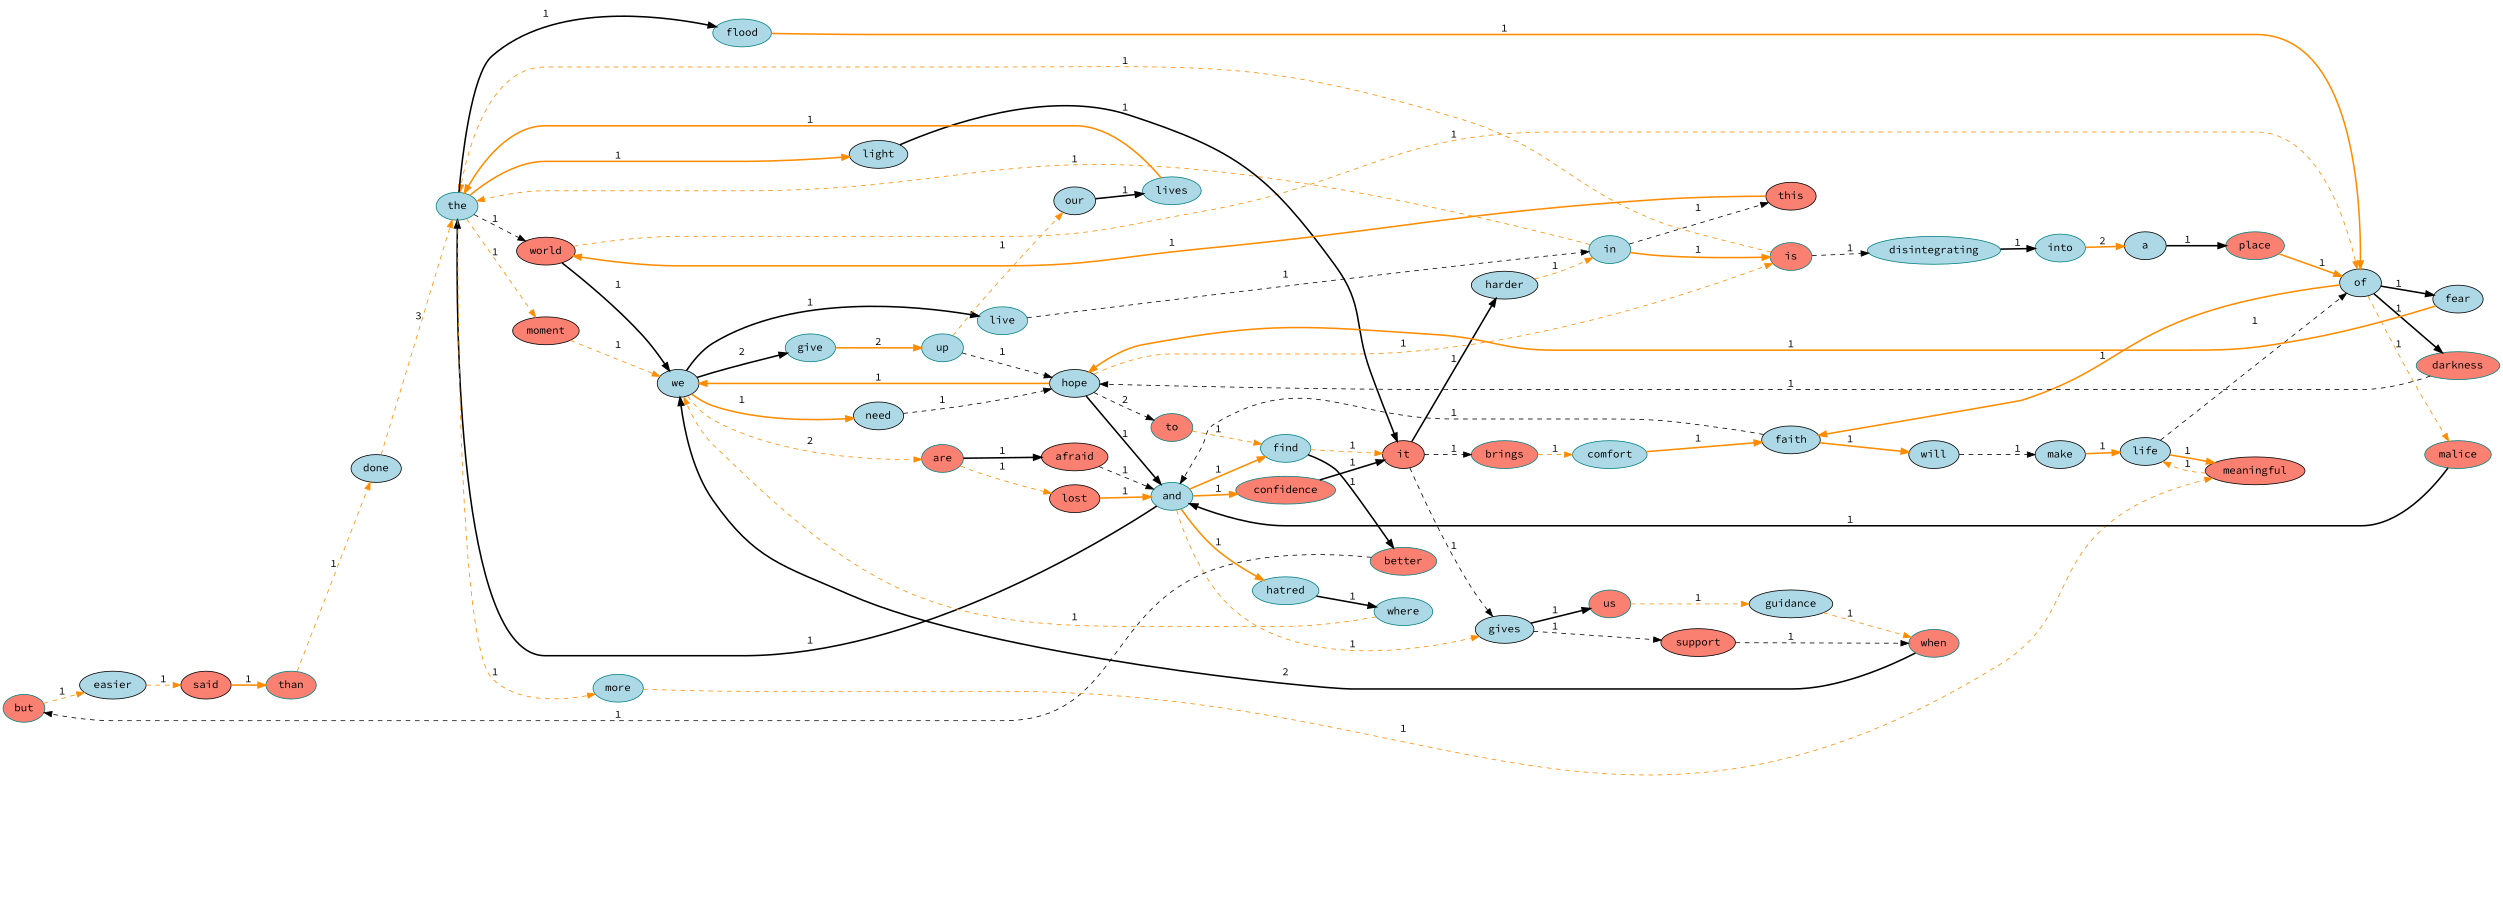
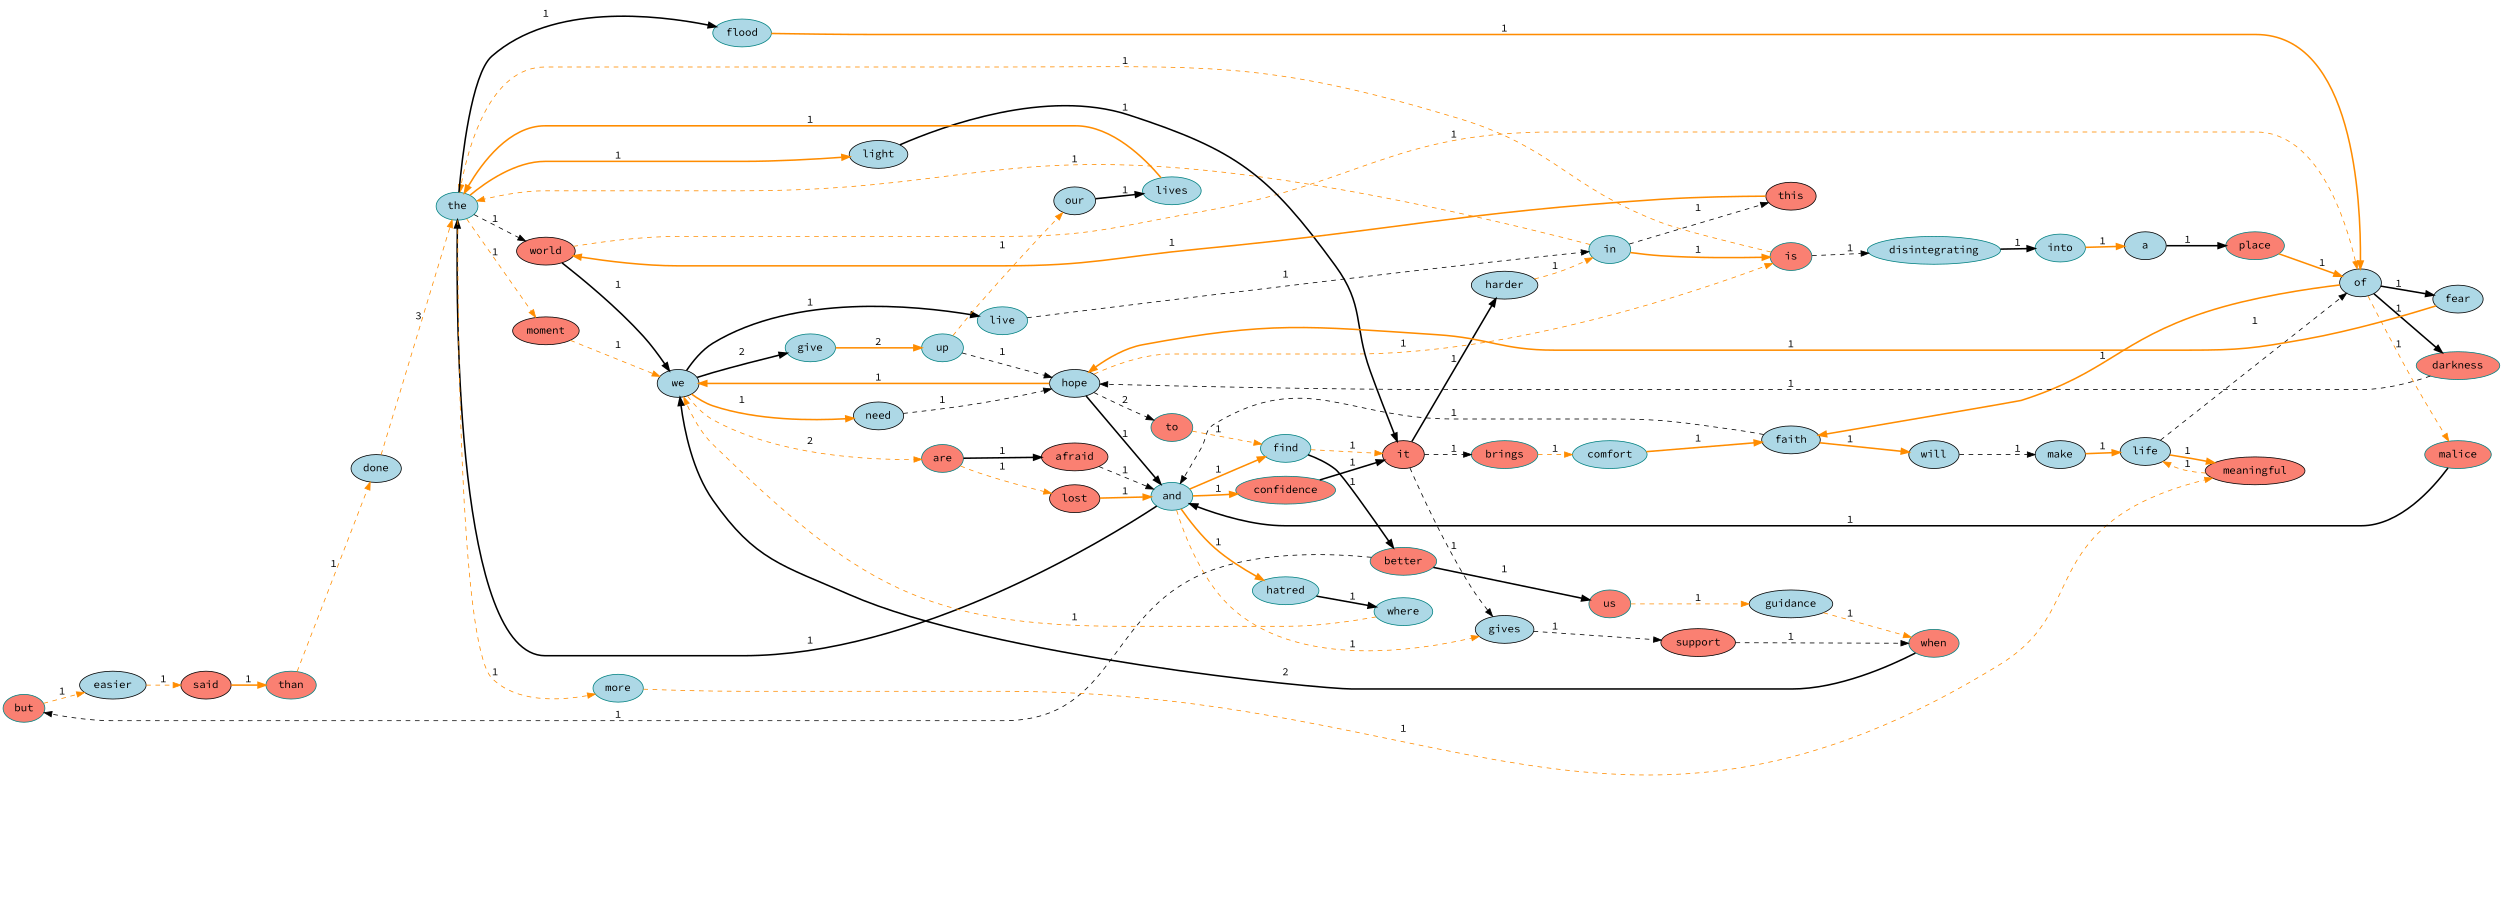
edge "into" -> "a": label "2" -> "1"
edge "gives" -> "us": now "better" -> "us"
